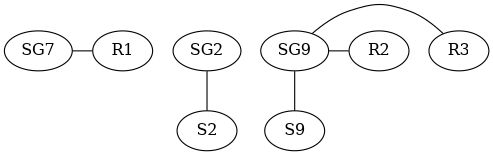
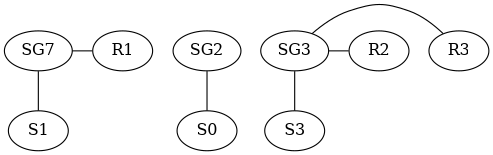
node "SG9": label "SG9" -> "SG3"
node "S1": added
node "S2": label "S2" -> "S0"
node "S9": label "S9" -> "S3"
